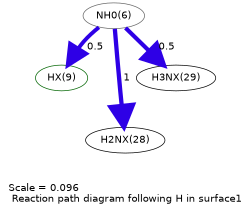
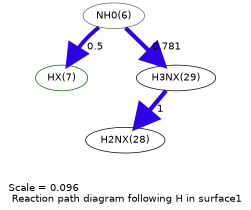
edge "NH0(6)" -> "H3NX(29)": label " 0.5" -> " 0.781"
edge "NH0(6)" -> "H2NX(28)": now "H3NX(29)" -> "H2NX(28)"
node "HX(9)": label "HX(9)" -> "HX(7)"
